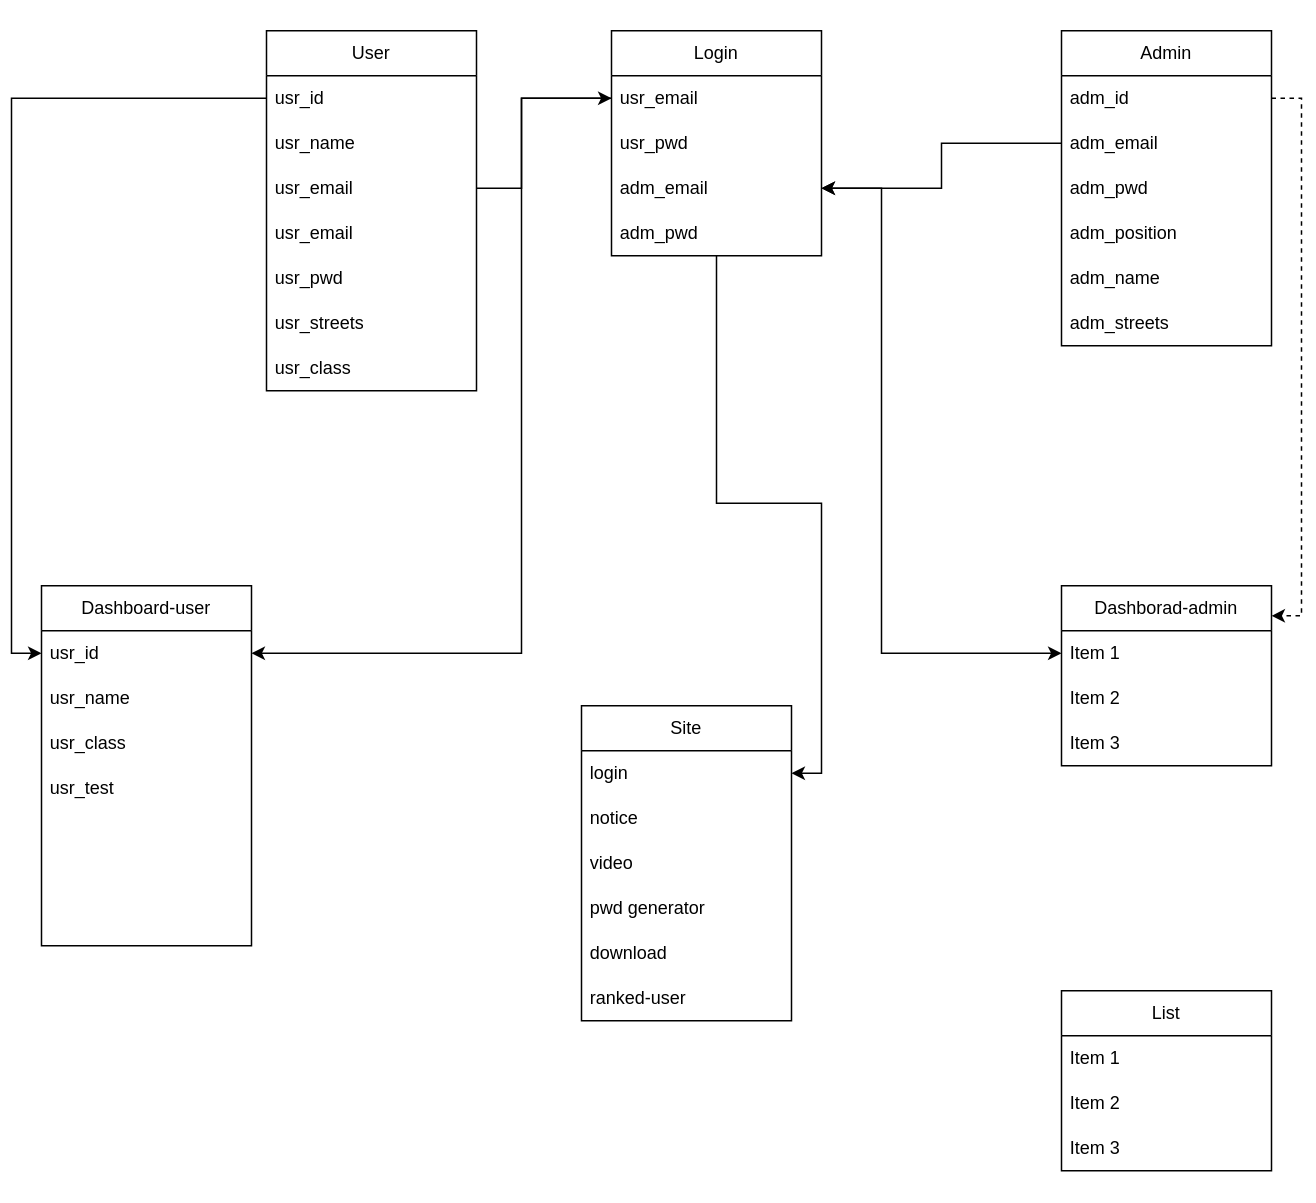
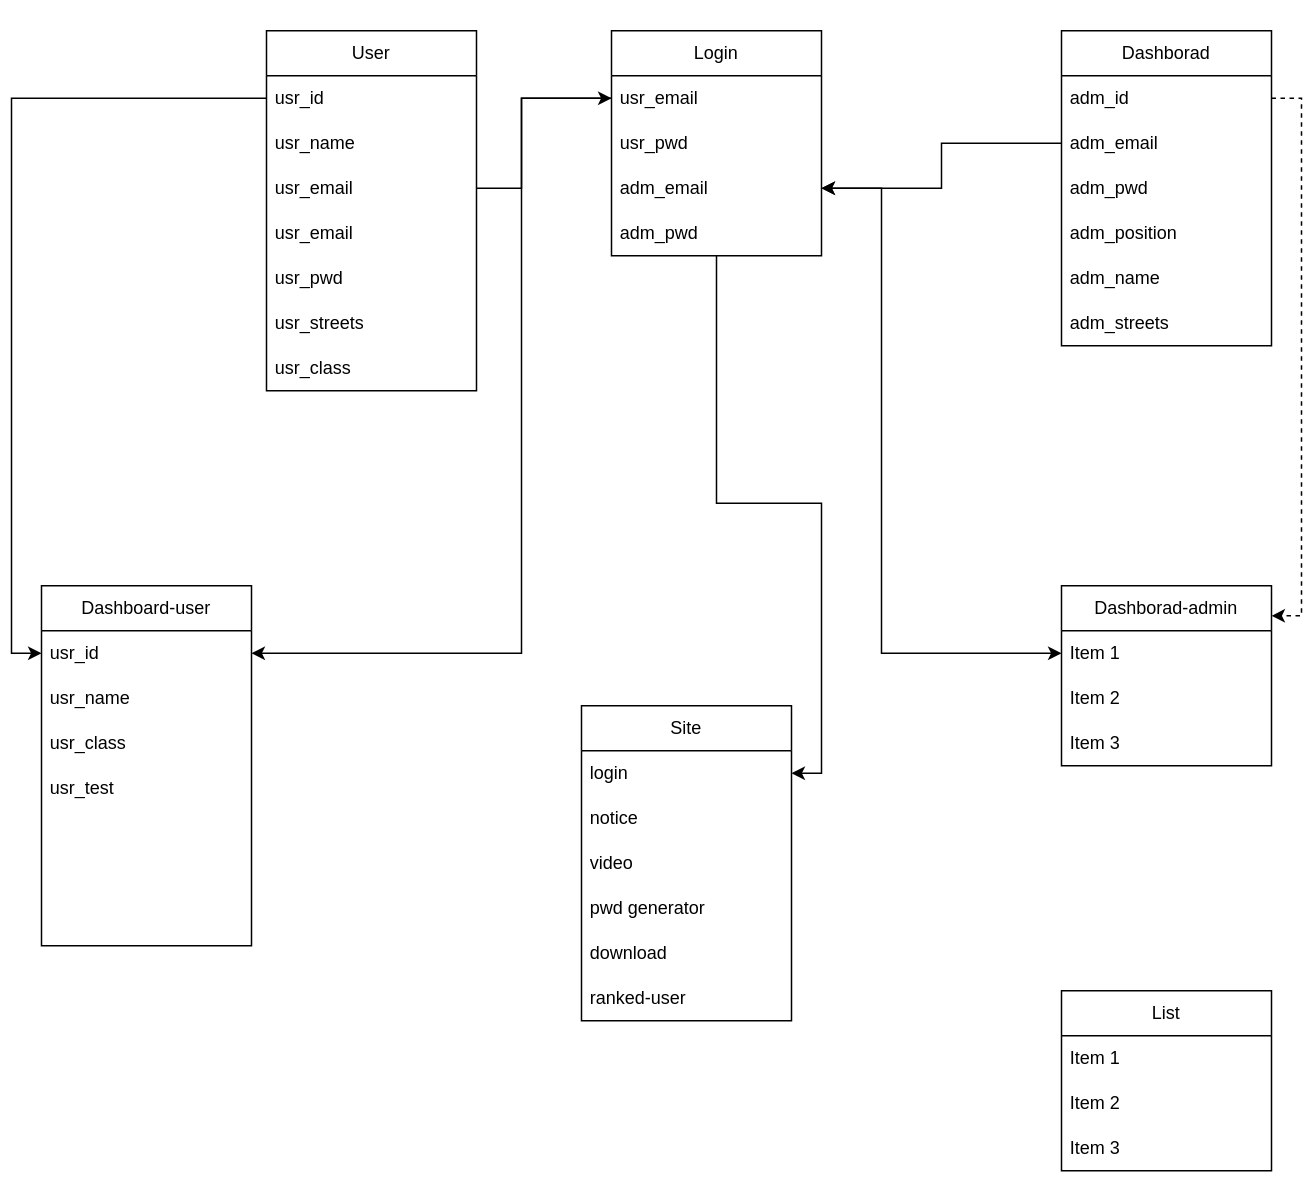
node "Admin": label "Admin" -> "Dashborad"
